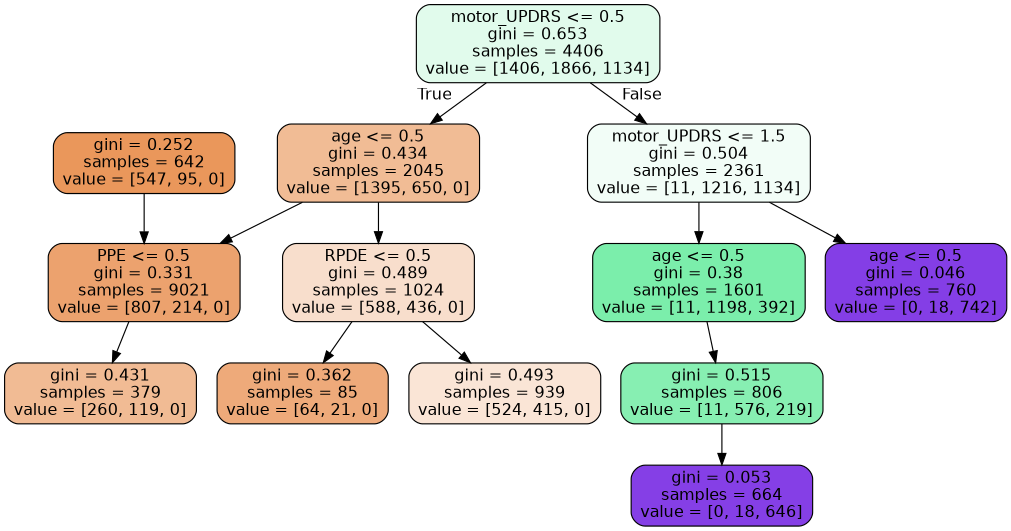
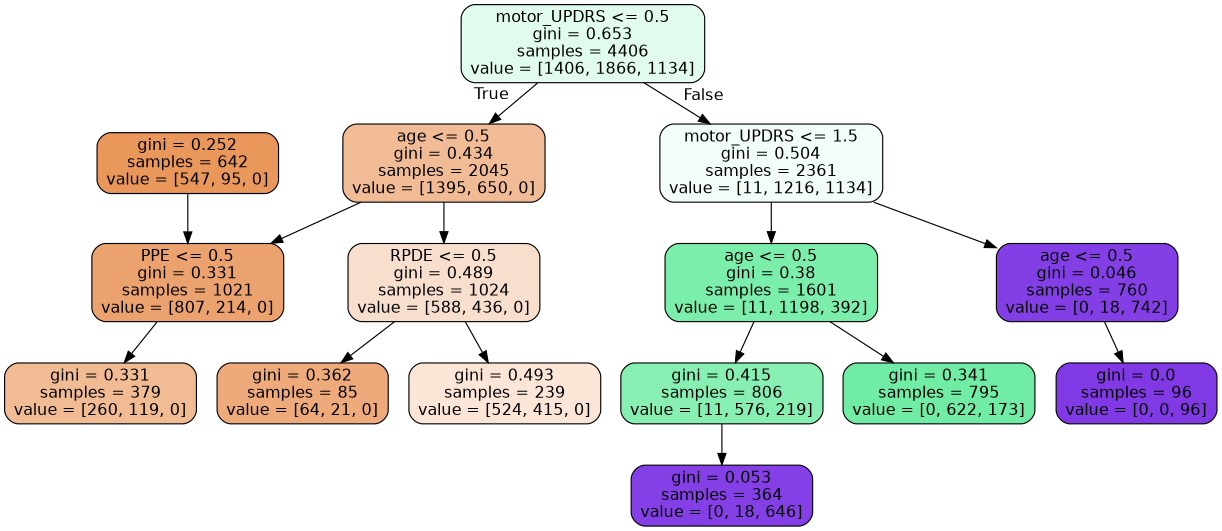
node "PPE <= 0.5 gini = 0.331 samples = 9021 value = [807, 214, 0]": label "PPE <= 0.5 gini = 0.331 samples = 9021 value = [807, 214, 0]" -> "PPE <= 0.5 gini = 0.331 samples = 1021 value = [807, 214, 0]"
node "gini = 0.431 samples = 379 value = [260, 119, 0]": label "gini = 0.431 samples = 379 value = [260, 119, 0]" -> "gini = 0.331 samples = 379 value = [260, 119, 0]"
node "gini = 0.493 samples = 939 value = [524, 415, 0]": label "gini = 0.493 samples = 939 value = [524, 415, 0]" -> "gini = 0.493 samples = 239 value = [524, 415, 0]"
node "gini = 0.515 samples = 806 value = [11, 576, 219]": label "gini = 0.515 samples = 806 value = [11, 576, 219]" -> "gini = 0.415 samples = 806 value = [11, 576, 219]"
node "gini = 0.341 samples = 795 value = [0, 622, 173]": added
node "gini = 0.0 samples = 96 value = [0, 0, 96]": added
node "gini = 0.053 samples = 664 value = [0, 18, 646]": label "gini = 0.053 samples = 664 value = [0, 18, 646]" -> "gini = 0.053 samples = 364 value = [0, 18, 646]"
